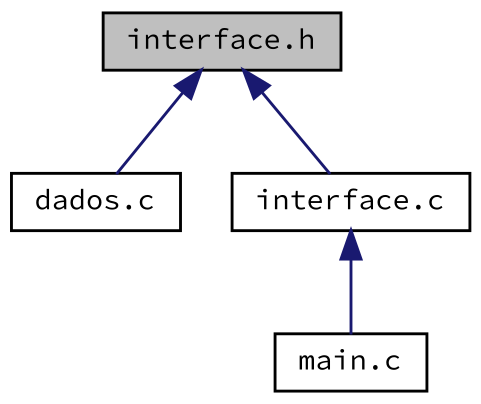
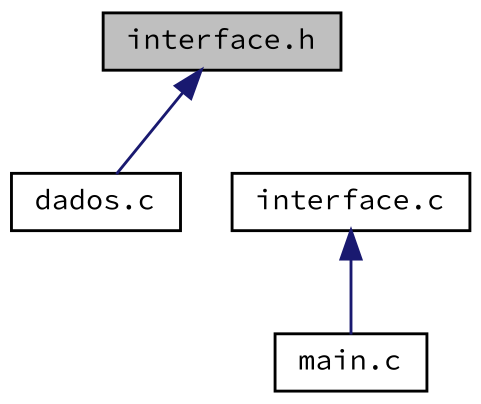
edge "interface.c" -> "interface.h": removed
